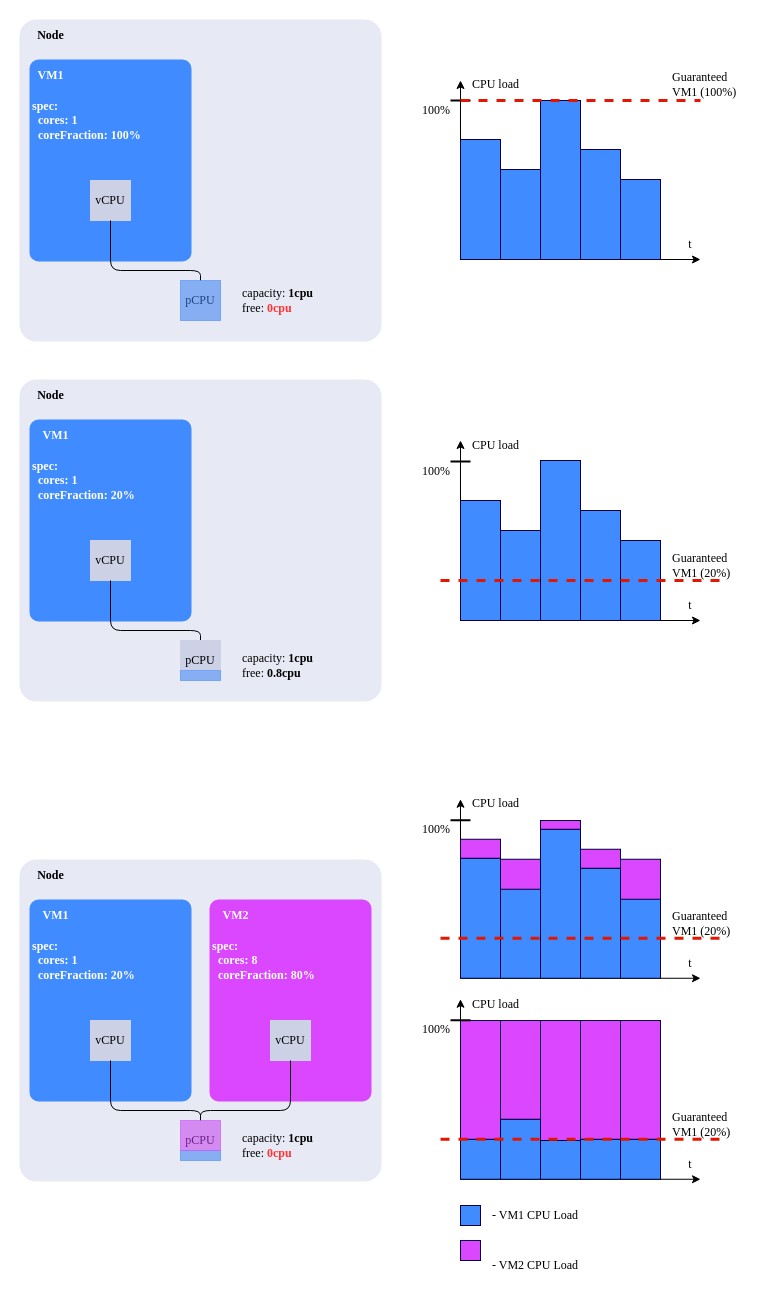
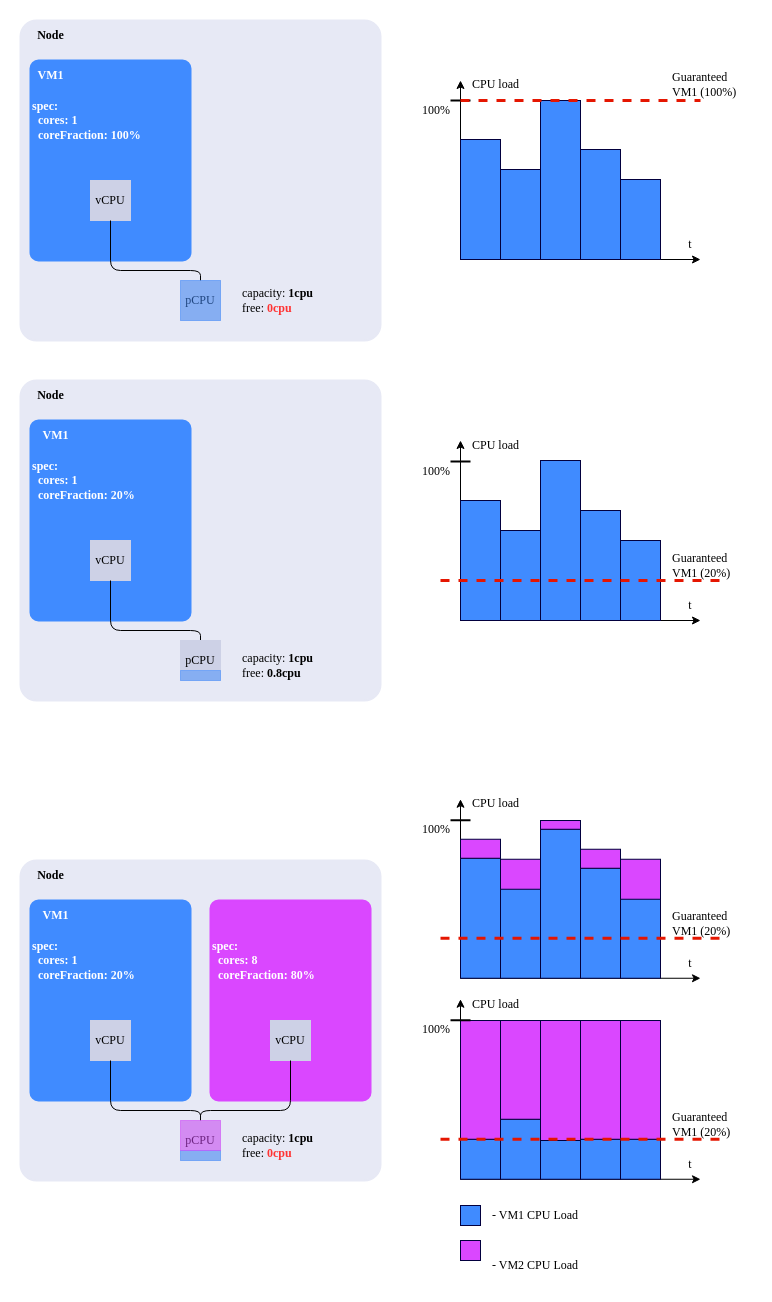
node "VM2": removed
